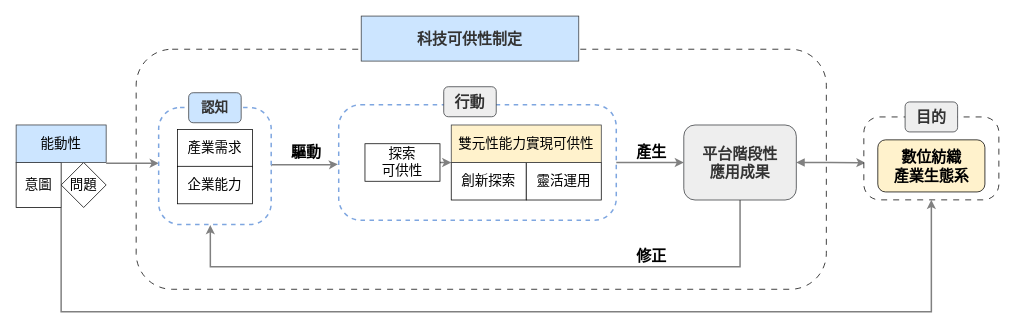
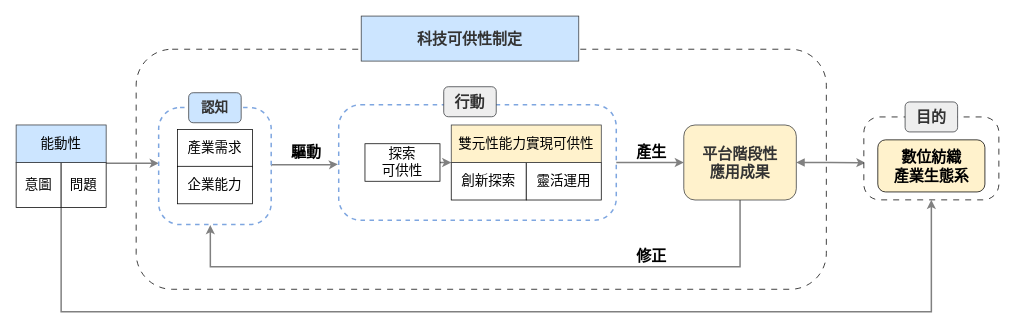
node "平台階段性 應用成果": fillcolor #eeeeee -> #fff2cc
node "問題": shape diamond -> rectangle
